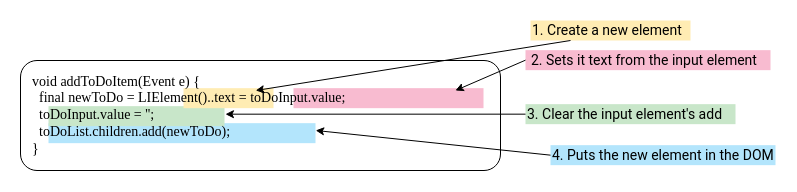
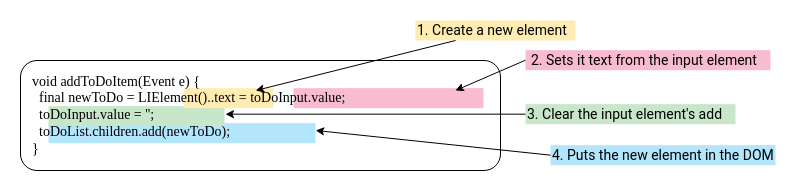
node "1. Create a new element": moved (611, 31) -> (496, 31)
